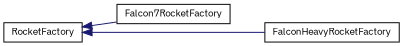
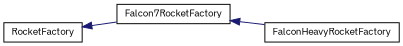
edge "FalconHeavyRocketFactory" -> "RocketFactory": now "FalconHeavyRocketFactory" -> "Falcon7RocketFactory"
